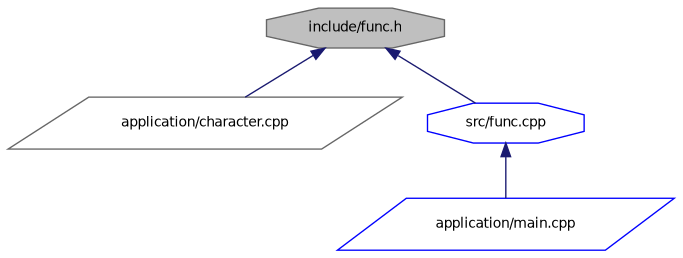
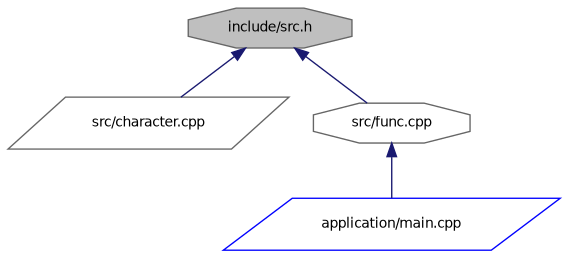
node "include/func.h": label "include/func.h" -> "include/src.h"
node "application/character.cpp": label "application/character.cpp" -> "src/character.cpp"
node "src/func.cpp": color blue -> gray40
